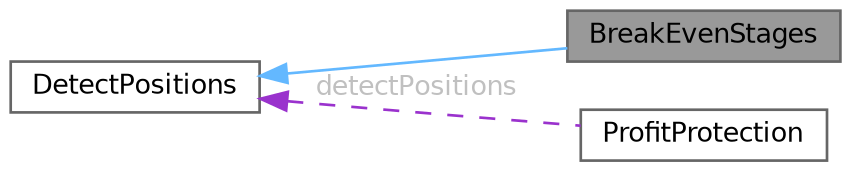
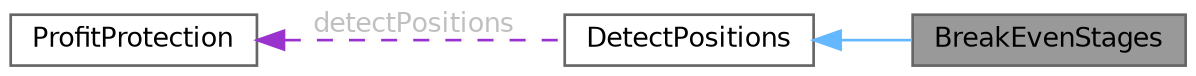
edge "ProfitProtection" -> "DetectPositions": reversed
